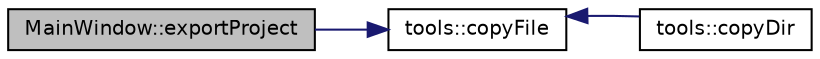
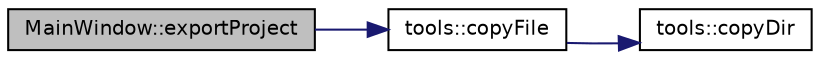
edge "tools::copyDir" -> "tools::copyFile": reversed
